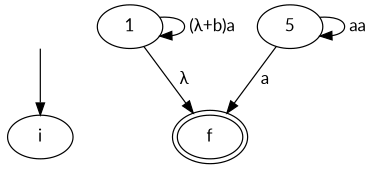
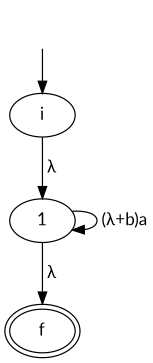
node "5": removed
edge "i" -> "1": added, label "λ"
